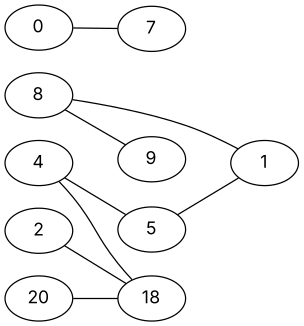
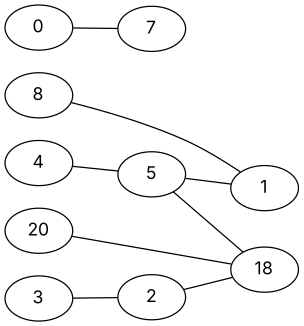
node "9": removed
edge "4" -- "18": now "5" -- "18"
node "3": added
